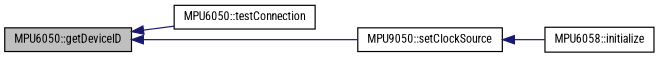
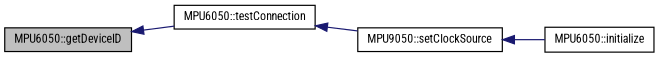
edge "MPU9050::setClockSource" -> "MPU6050::getDeviceID": now "MPU9050::setClockSource" -> "MPU6050::testConnection"
node "MPU6058::initialize": label "MPU6058::initialize" -> "MPU6050::initialize"
